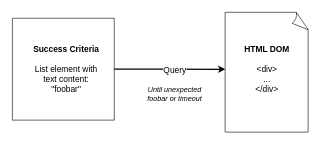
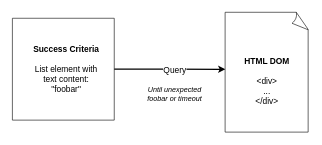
node "HTML DOM <div> ... </div>": moved (267, 69) -> (267, 81)
